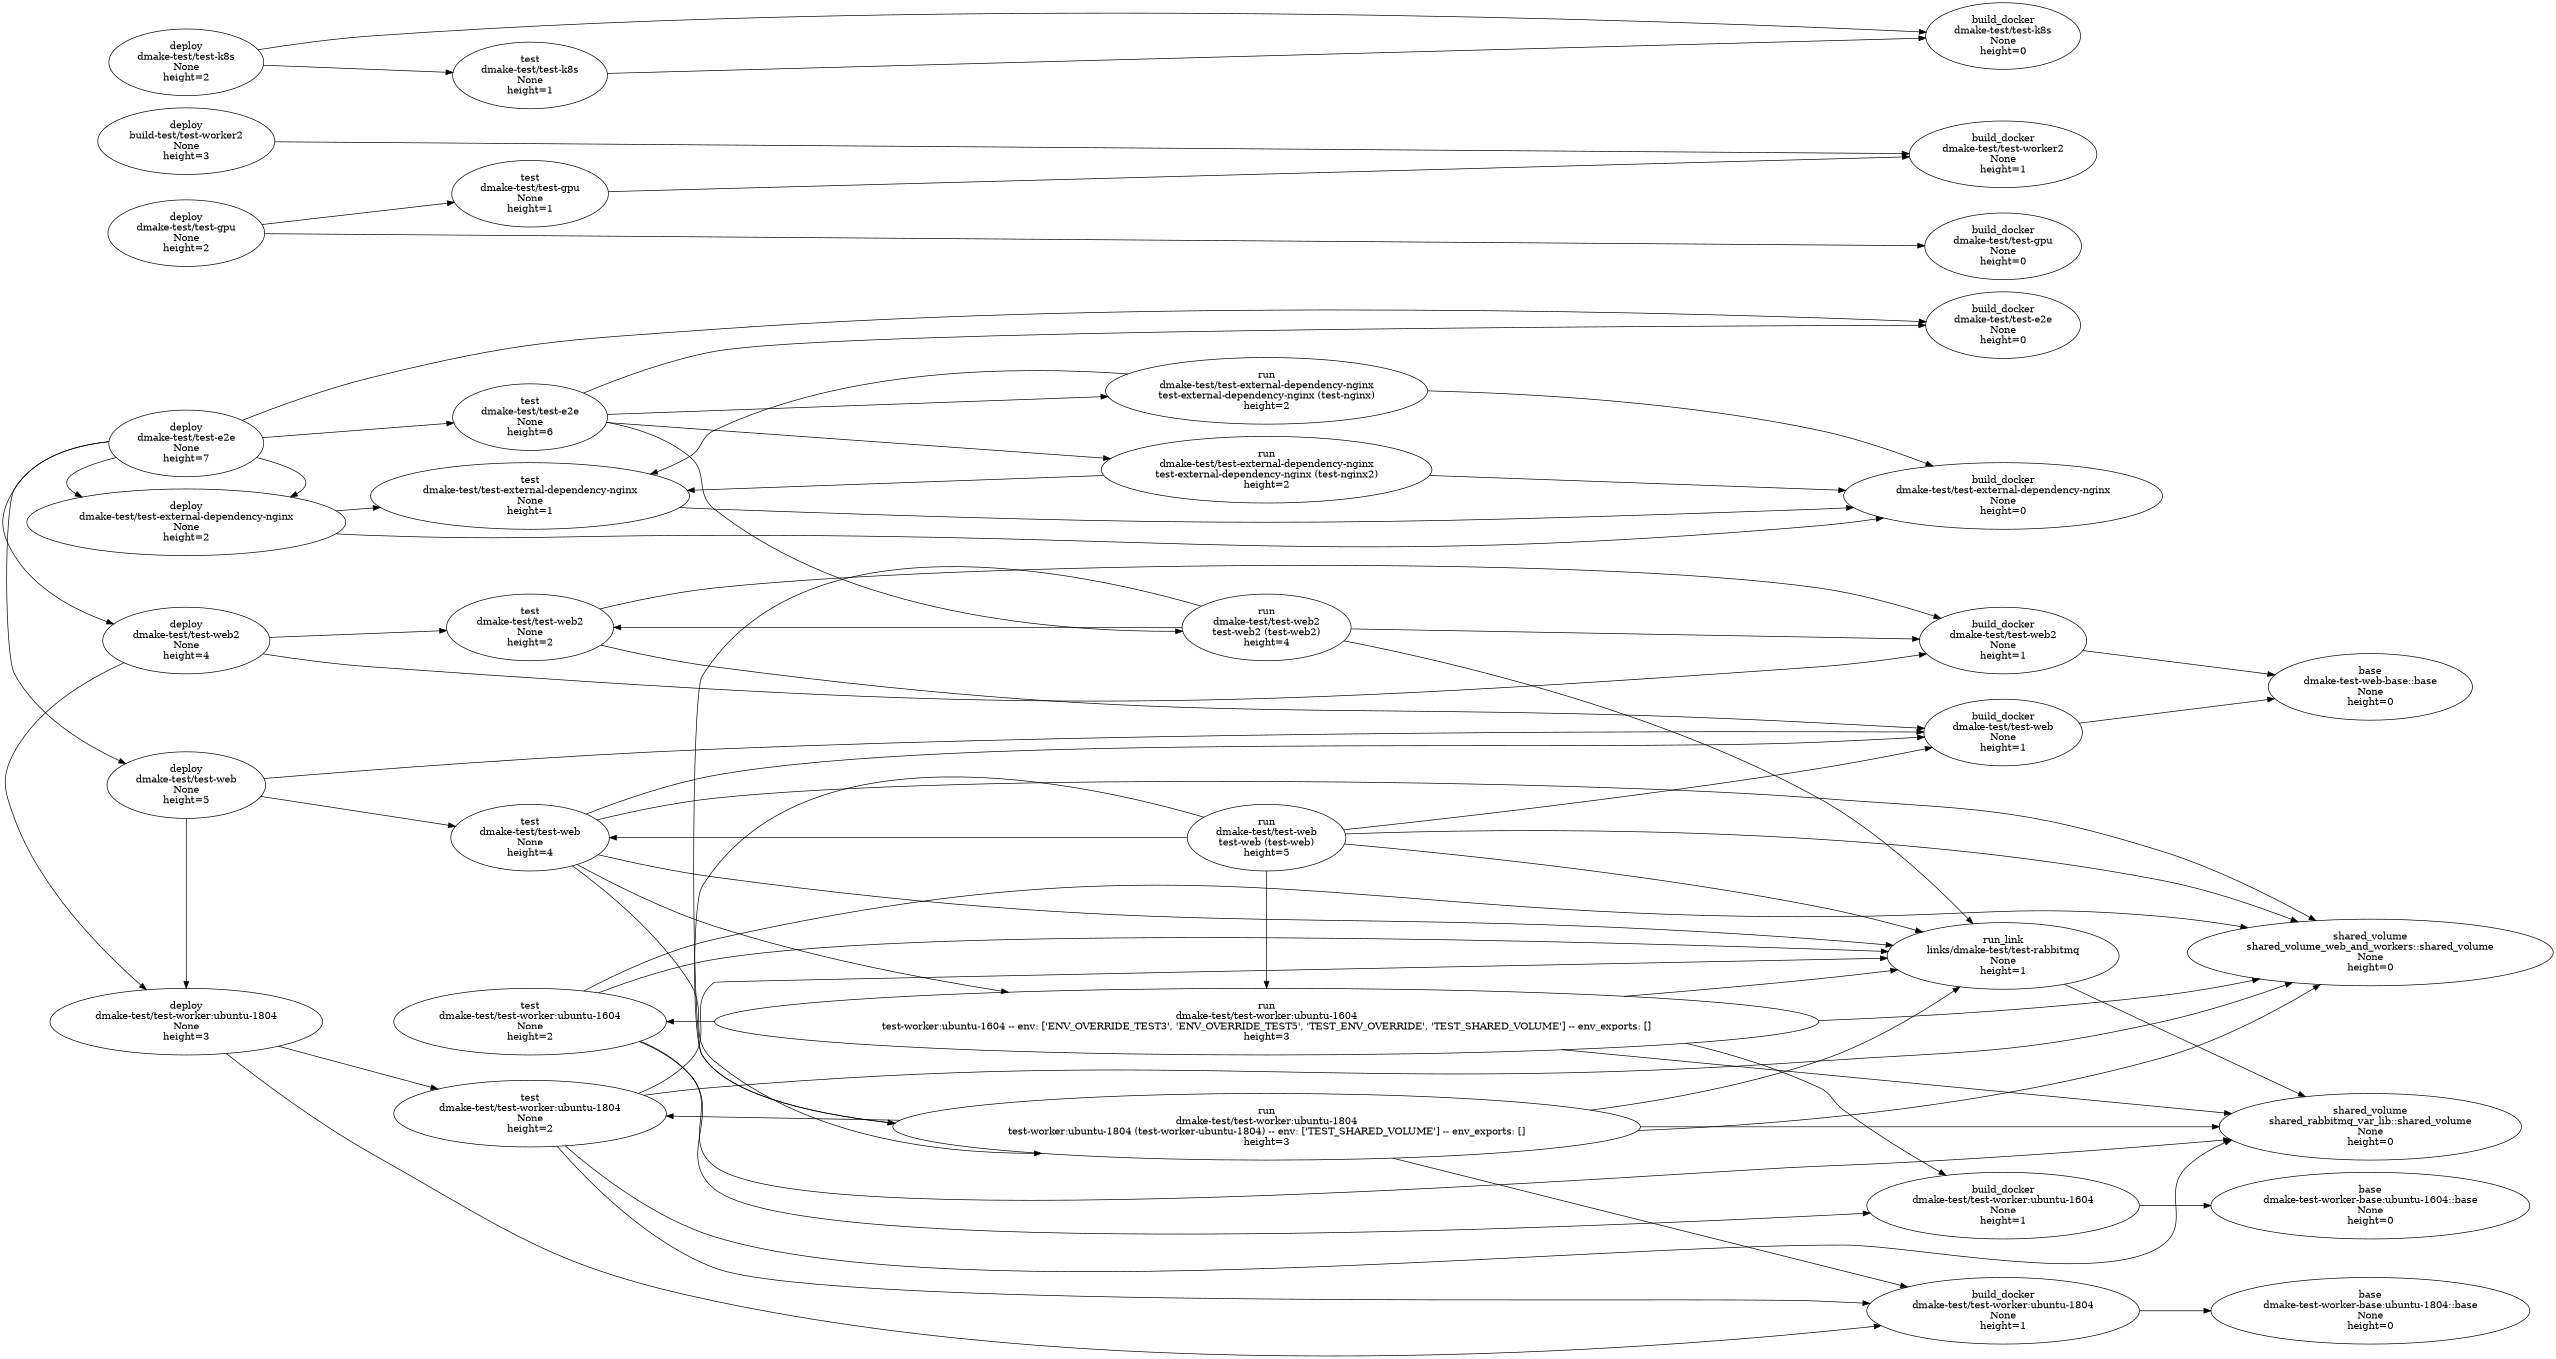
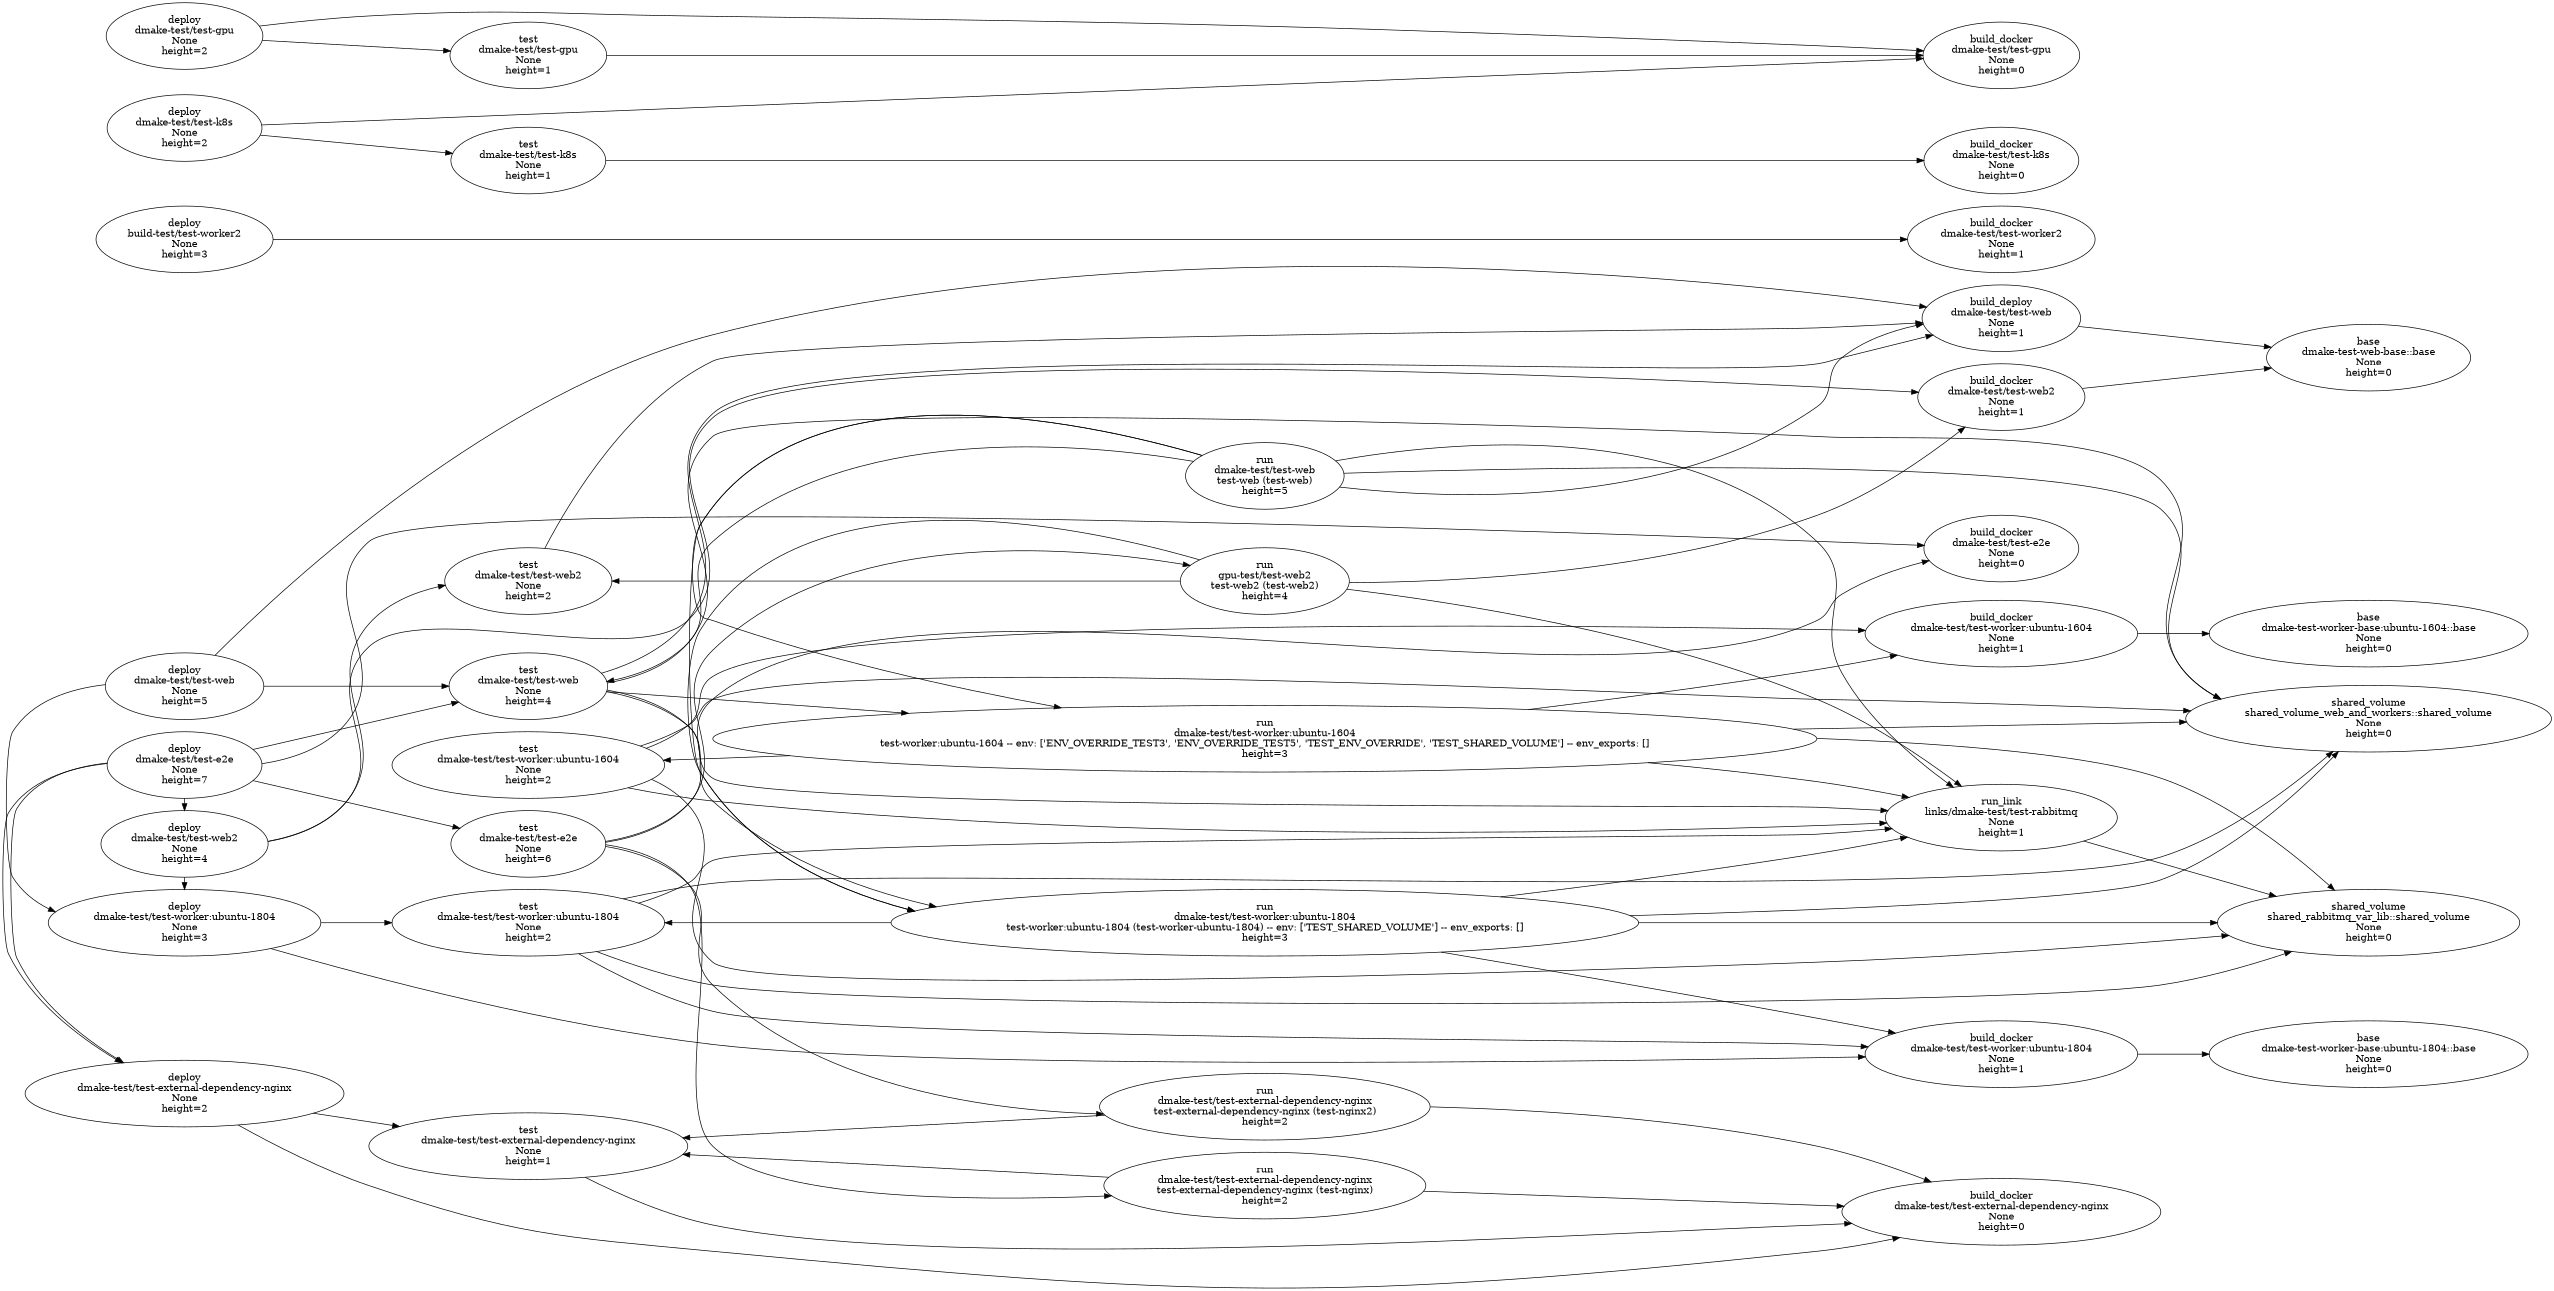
edge "deploy dmake-test/test-k8s None height=2" -> "build_docker dmake-test/test-k8s None height=0": now "deploy dmake-test/test-k8s None height=2" -> "build_docker dmake-test/test-gpu None height=0"
edge "test dmake-test/test-gpu None height=1" -> "build_docker dmake-test/test-worker2 None height=1": now "test dmake-test/test-gpu None height=1" -> "build_docker dmake-test/test-gpu None height=0"
edge "test dmake-test/test-web2 None height=2" -> "build_docker dmake-test/test-web2 None height=1": removed
edge "deploy dmake-test/test-e2e None height=7" -> "deploy dmake-test/test-web None height=5": now "deploy dmake-test/test-e2e None height=7" -> "test dmake-test/test-web None height=4"
node "run dmake-test/test-web2 test-web2 (test-web2) height=4": label "run dmake-test/test-web2 test-web2 (test-web2) height=4" -> "run gpu-test/test-web2 test-web2 (test-web2) height=4"
node "build_docker dmake-test/test-web None height=1": label "build_docker dmake-test/test-web None height=1" -> "build_deploy dmake-test/test-web None height=1"
